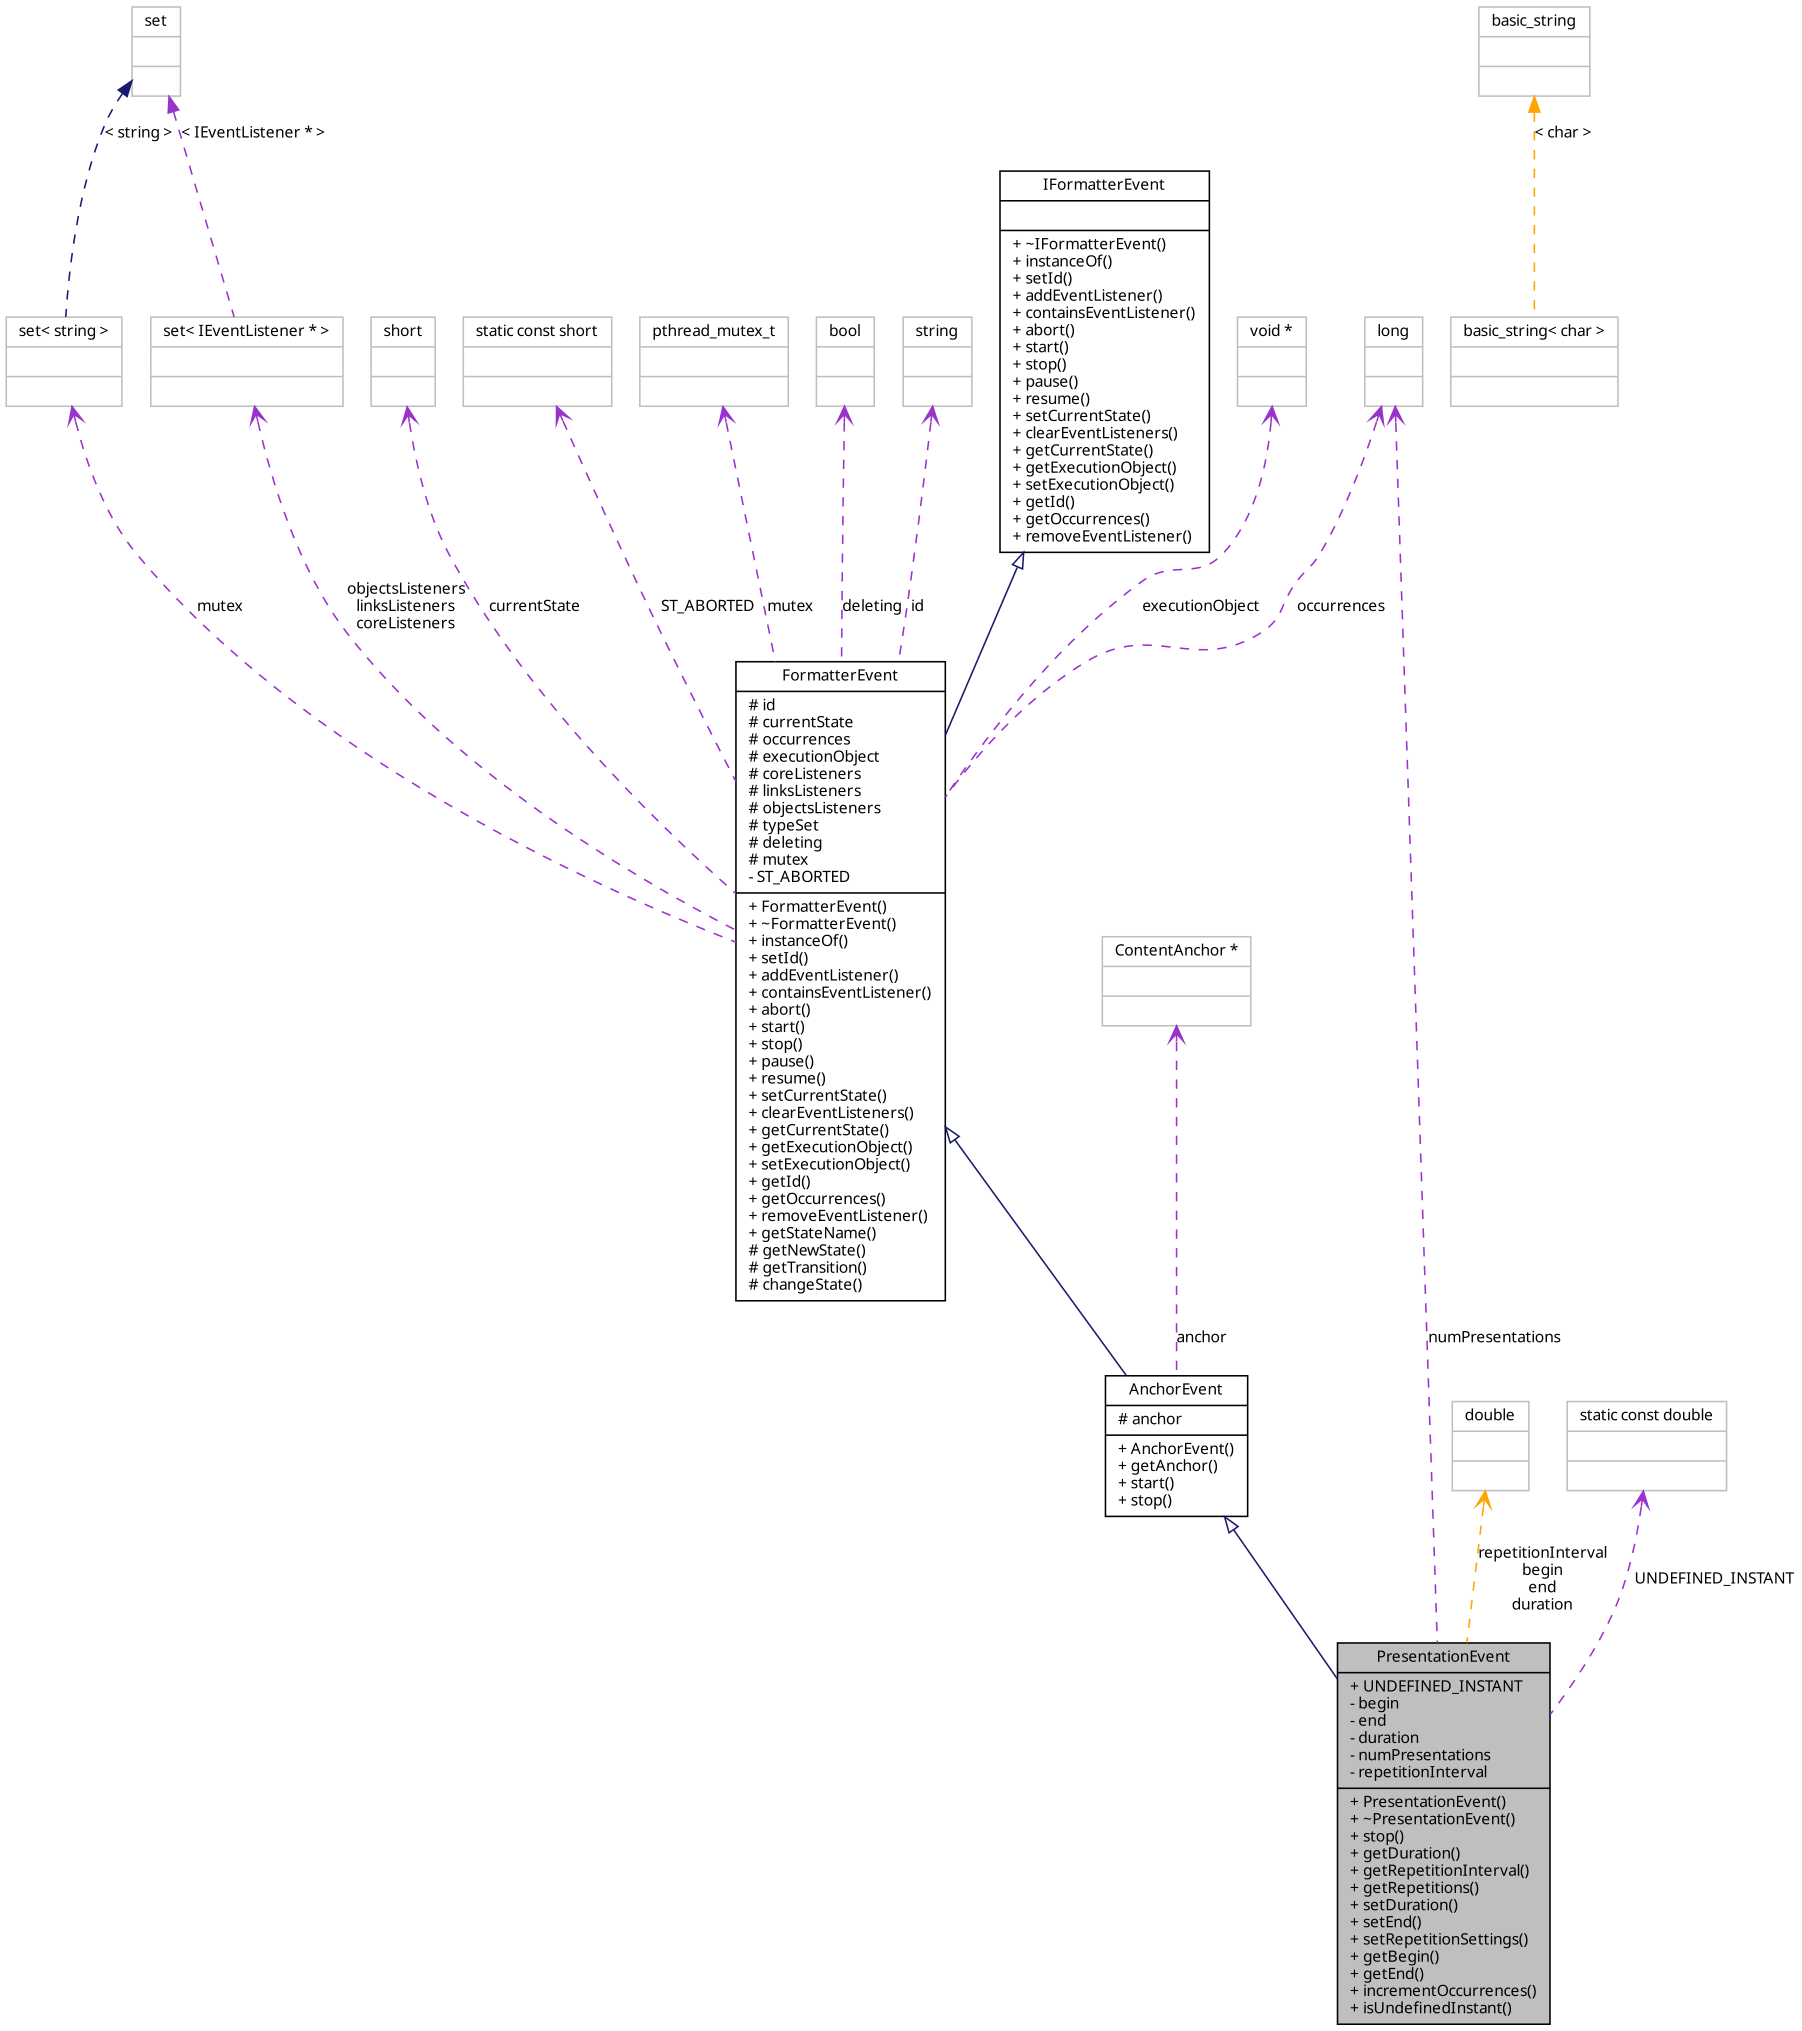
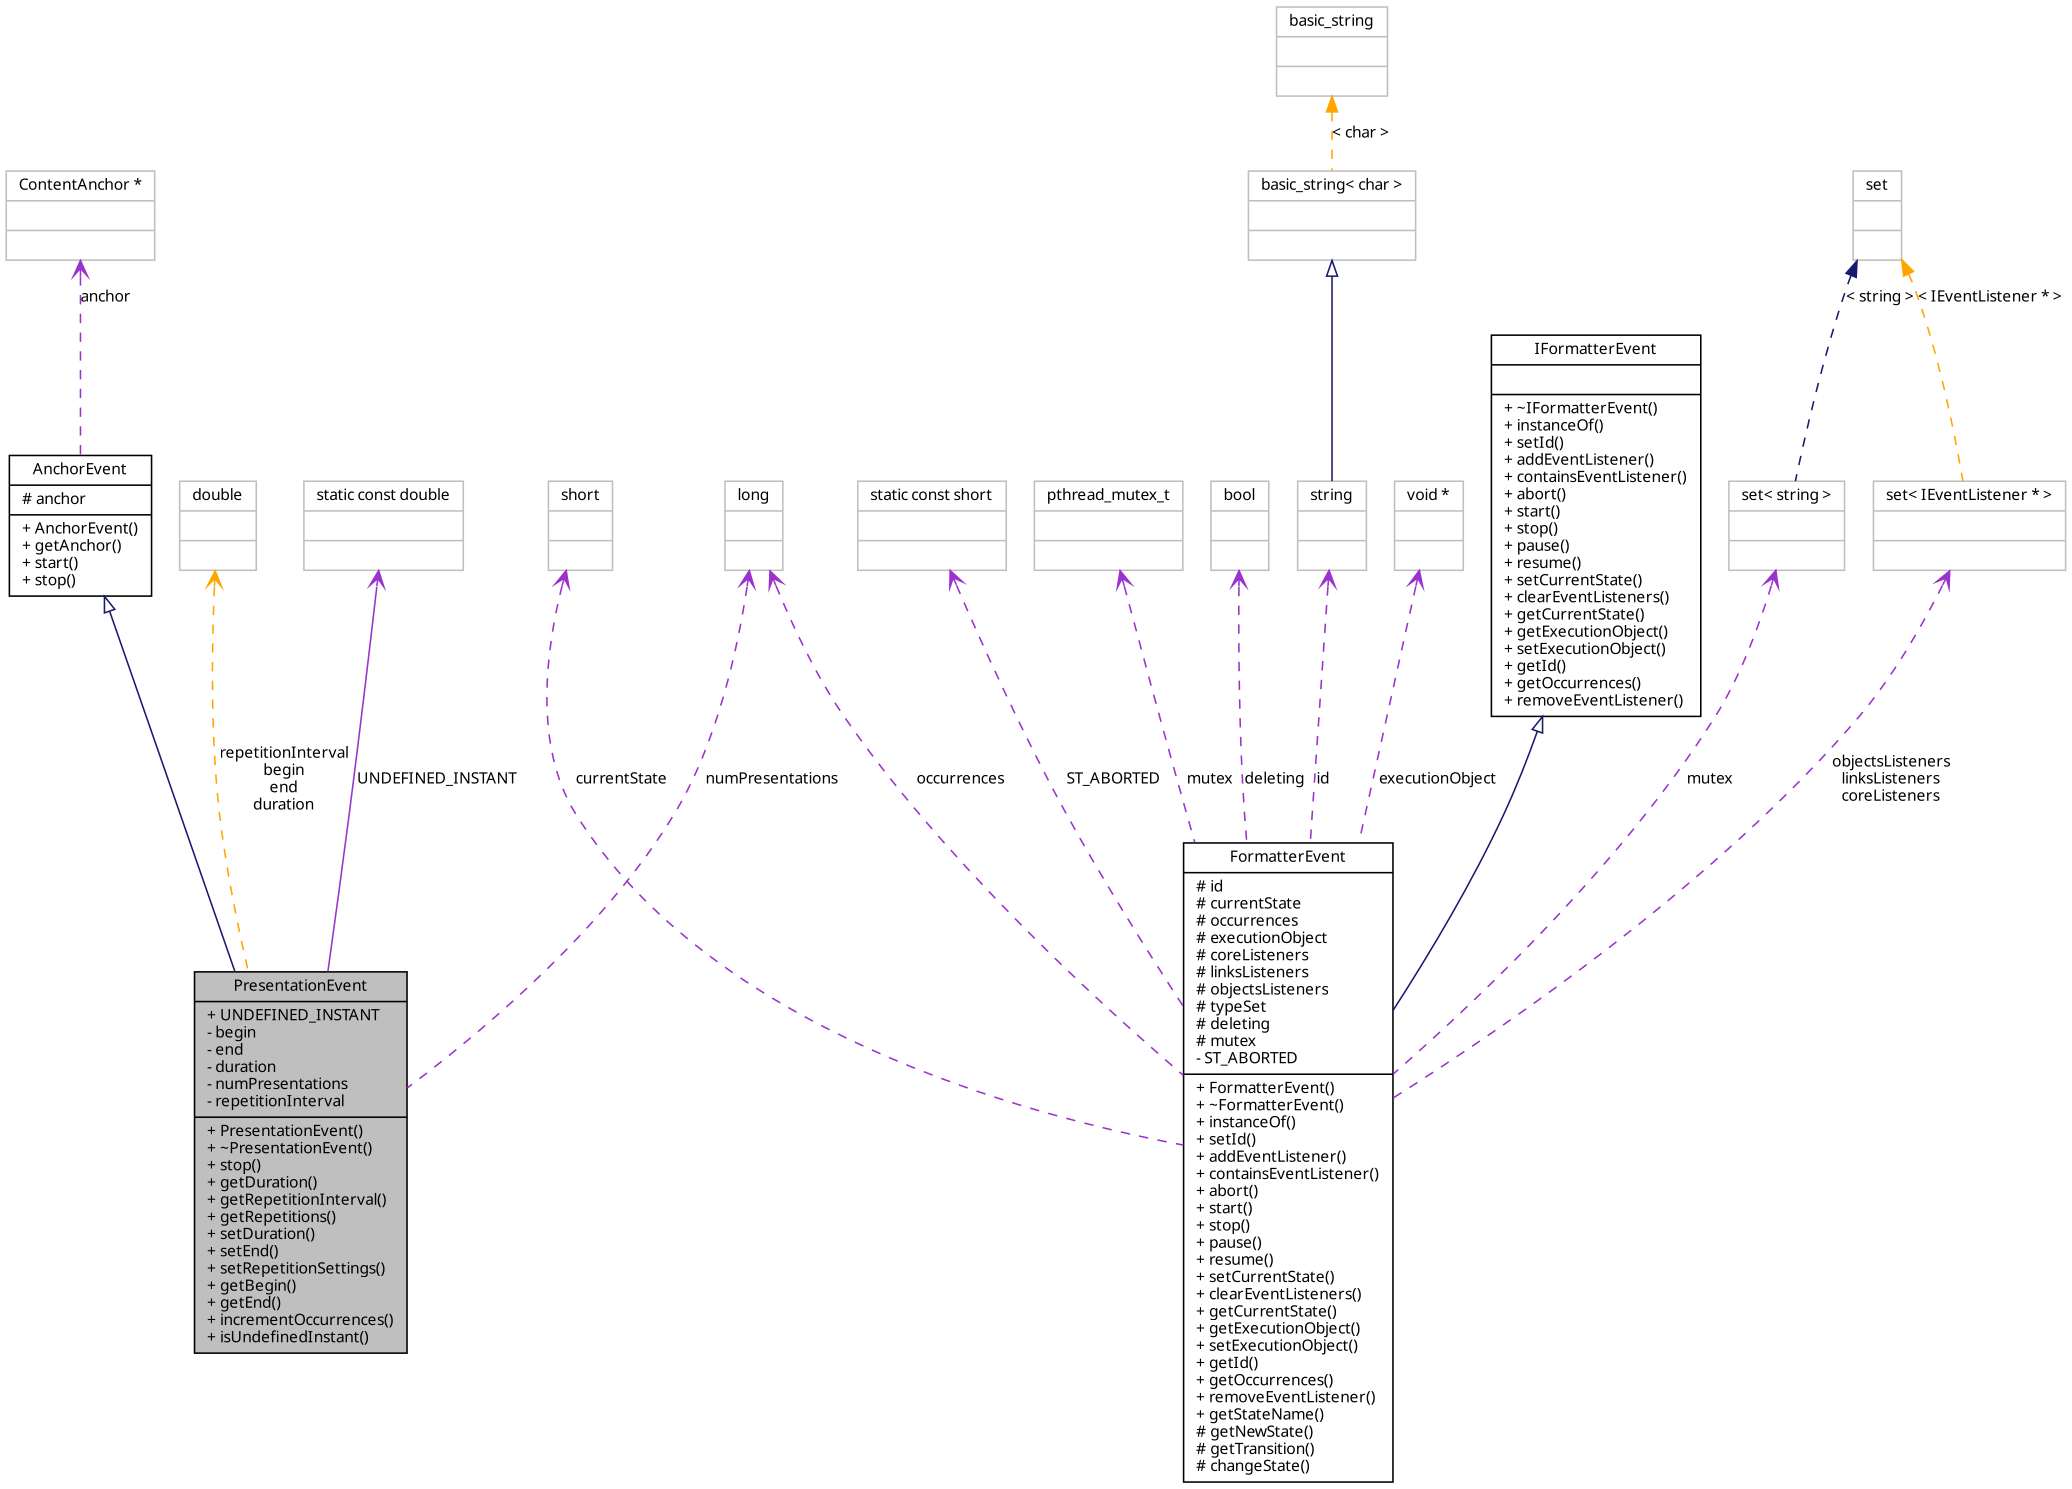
edge "set< IEventListener * >" -> "set": color darkorchid3 -> orange
edge "string" -> "basic_string< char >": added
edge "AnchorEvent" -> "FormatterEvent": removed
edge "PresentationEvent" -> "static const double": style dashed -> solid
